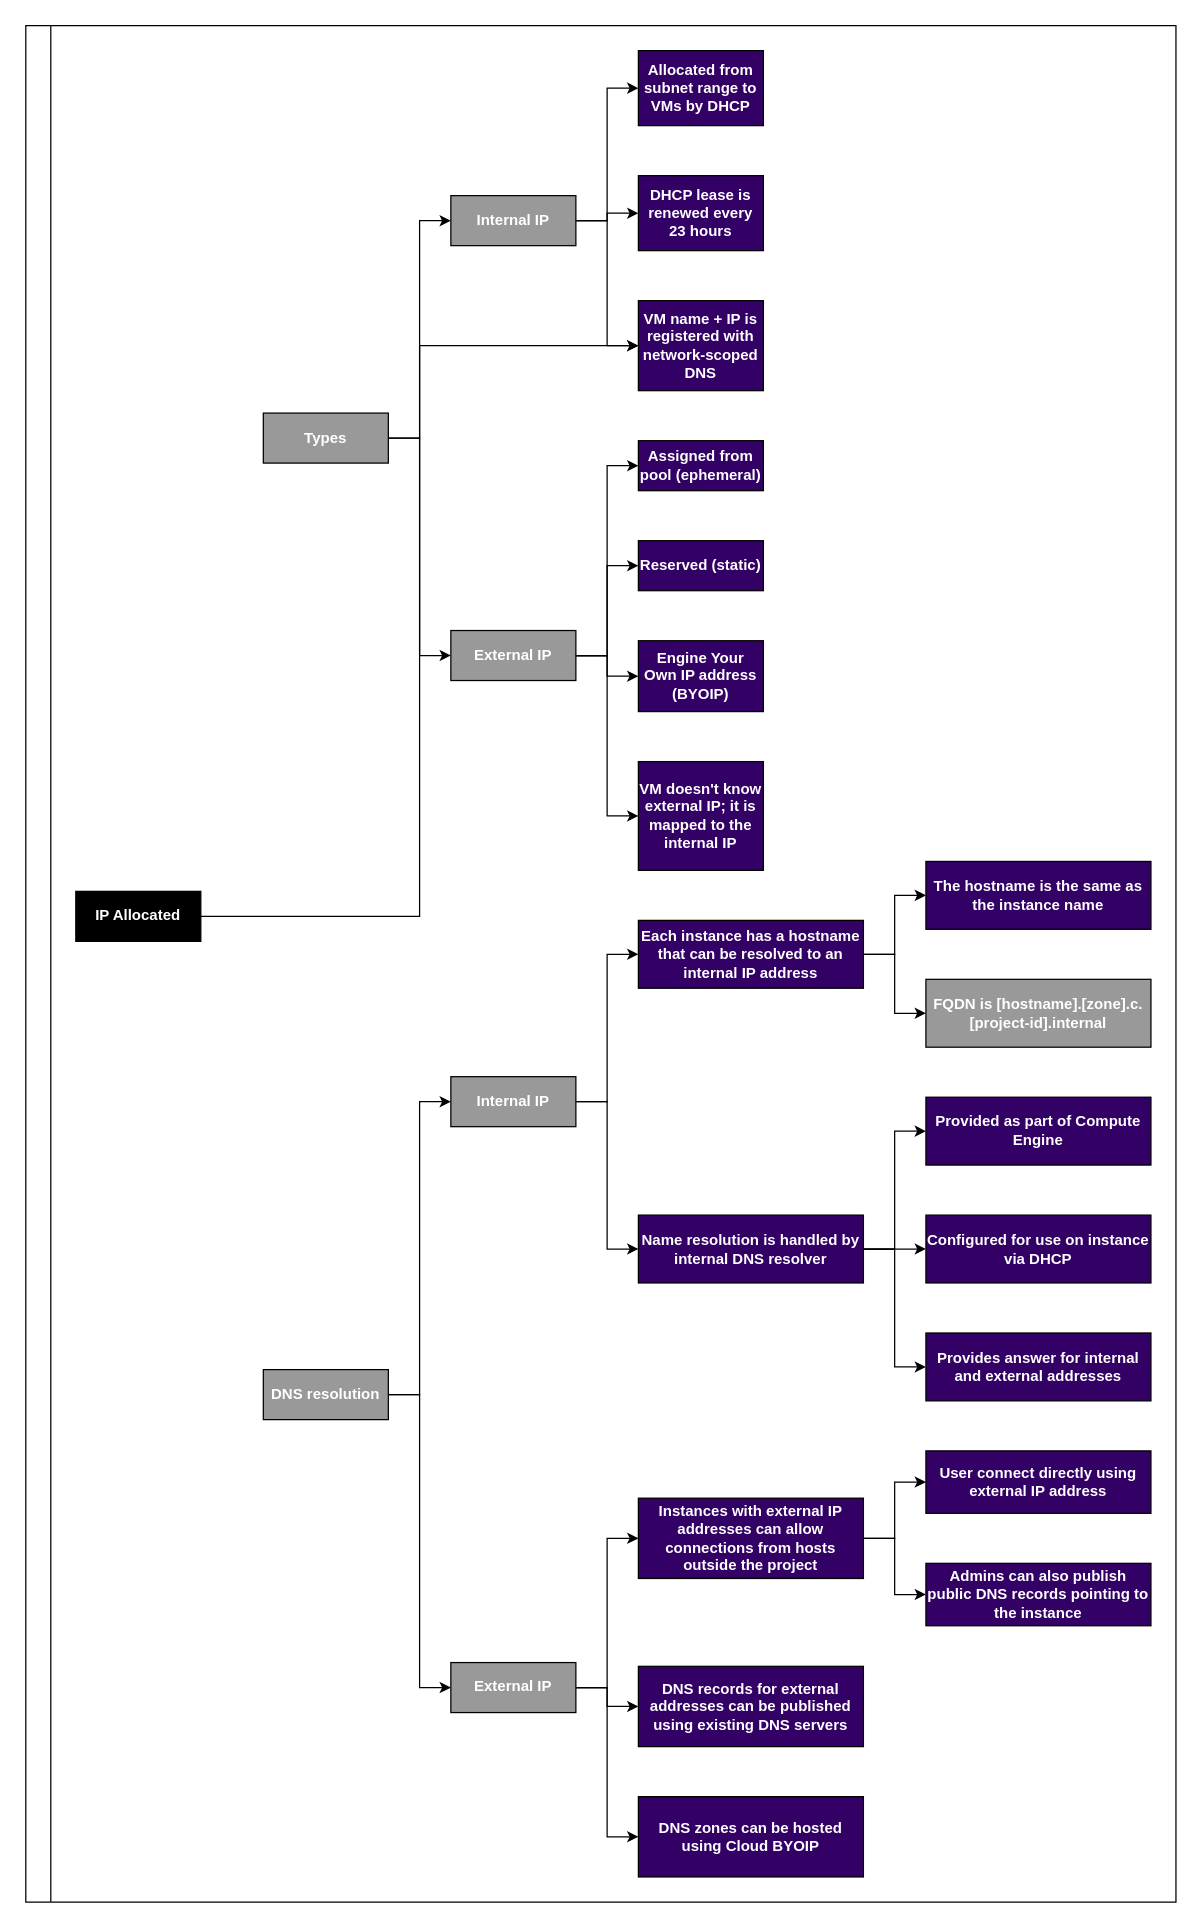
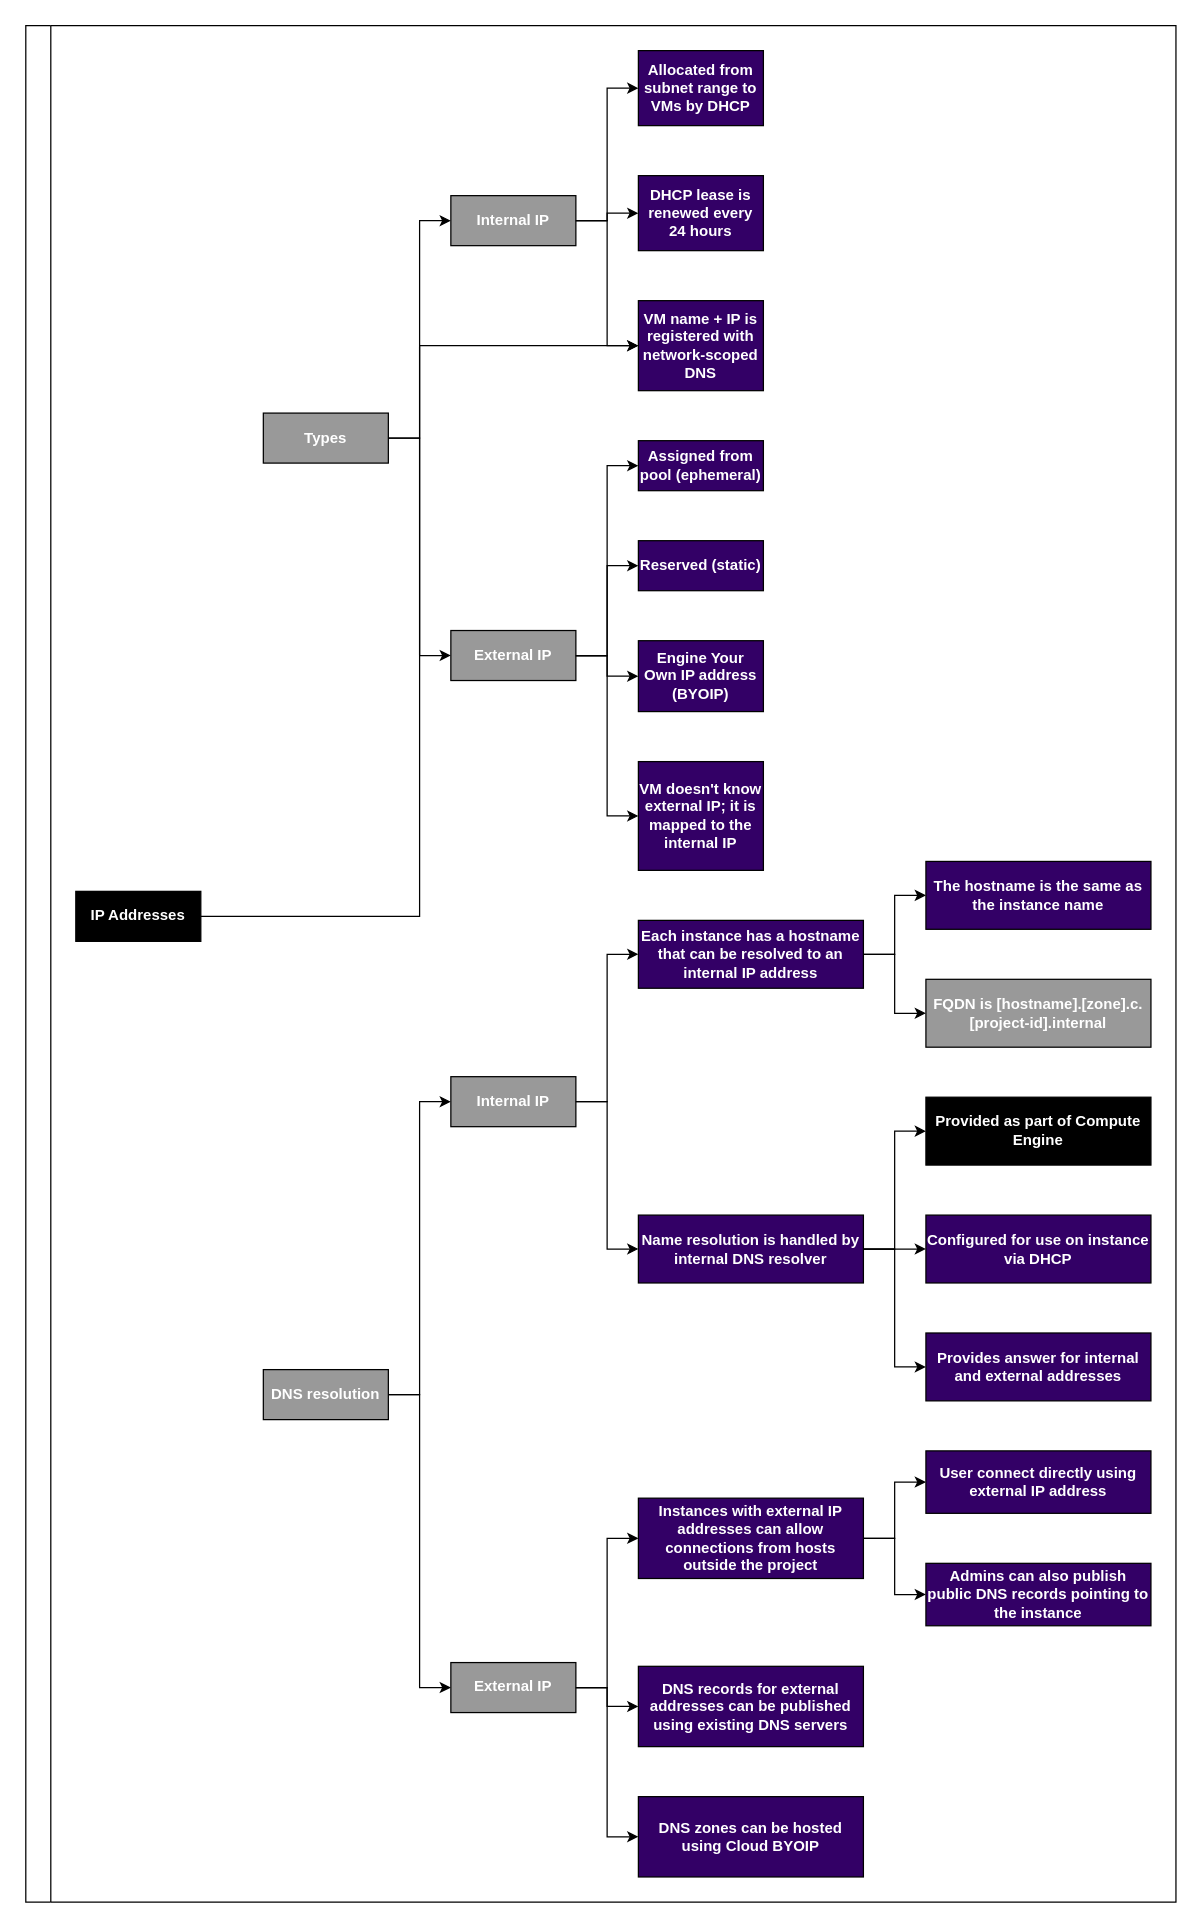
node "DHCP lease is renewed every 23 hours": label "DHCP lease is renewed every 23 hours" -> "DHCP lease is renewed every 24 hours"
node "IP Allocated": label "IP Allocated" -> "IP Addresses"
node "Provided as part of Compute Engine": fillcolor #330066 -> #000000
